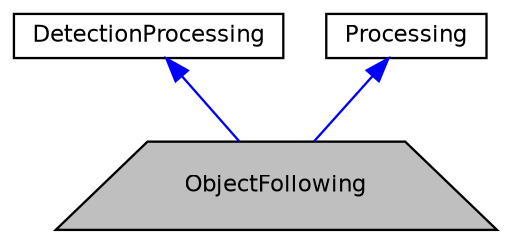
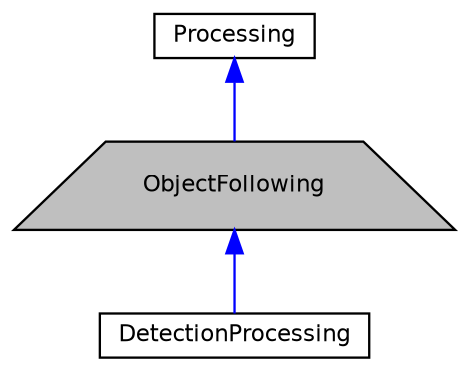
edge "ObjectFollowing" -> "DetectionProcessing": reversed
